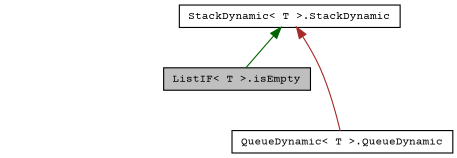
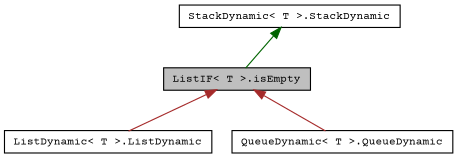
edge "QueueDynamic< T >.QueueDynamic" -> "StackDynamic< T >.StackDynamic": now "QueueDynamic< T >.QueueDynamic" -> "ListIF< T >.isEmpty"
node "ListDynamic< T >.ListDynamic": added
